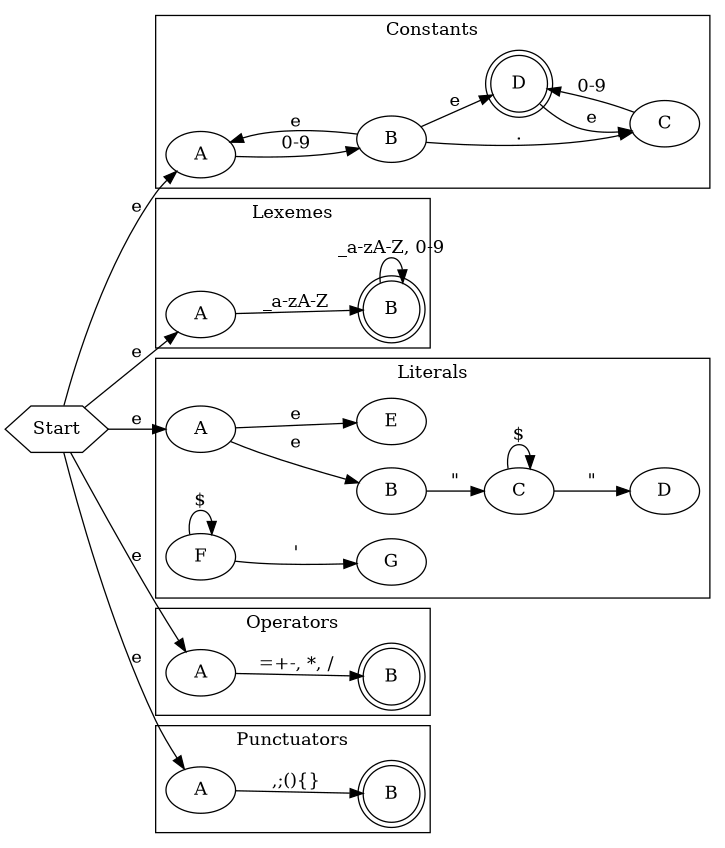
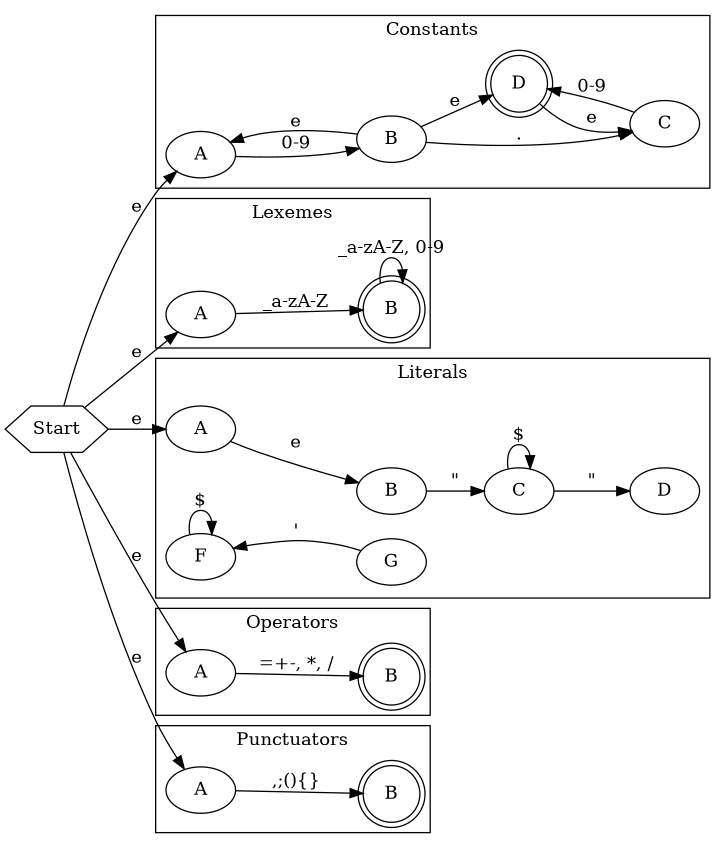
node "E": removed
edge "F" -> "G": reversed
